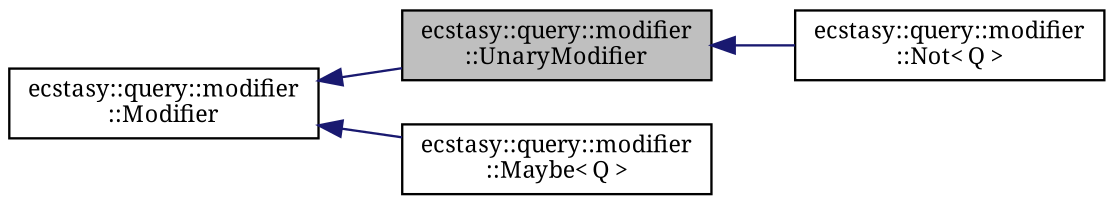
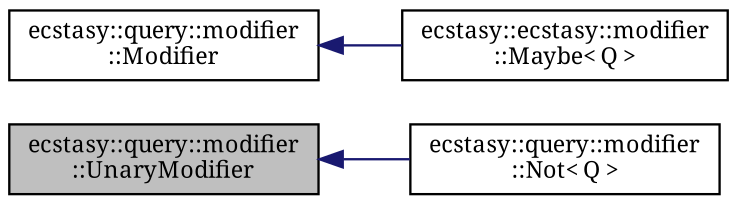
edge "ecstasy::query::modifier ::UnaryModifier" -> "ecstasy::query::modifier ::Modifier": removed
node "ecstasy::query::modifier ::Maybe< Q >": label "ecstasy::query::modifier ::Maybe< Q >" -> "ecstasy::ecstasy::modifier ::Maybe< Q >"
